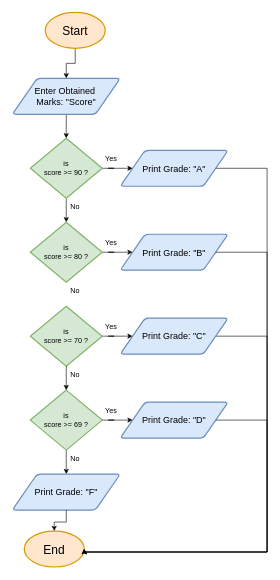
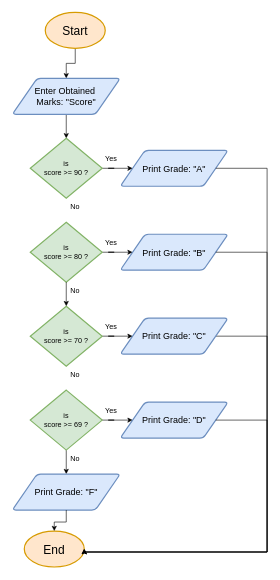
edge "is score >= 90 ?" -> "is score >= 80 ?": removed
edge "is score >= 80 ?" -> "is score >= 70 ?": added
edge "is score >= 70 ?" -> "is score >= 69 ?": removed
